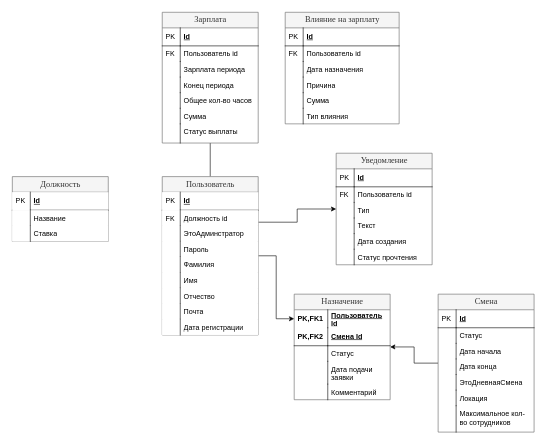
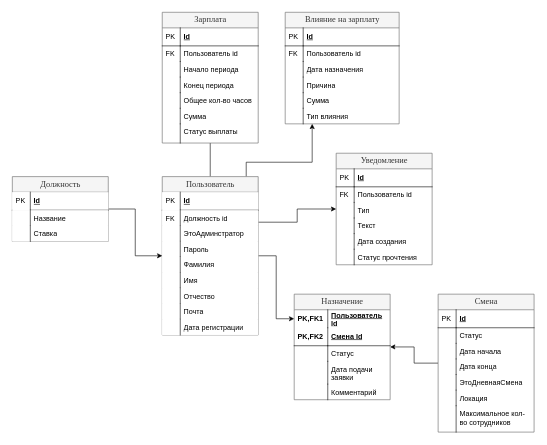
node "Зарплата периода": label "Зарплата периода" -> "Начало периода"
edge "Пользователь" -> "Влияние на зарплату": added
edge "Должность" -> "Пользователь": added
